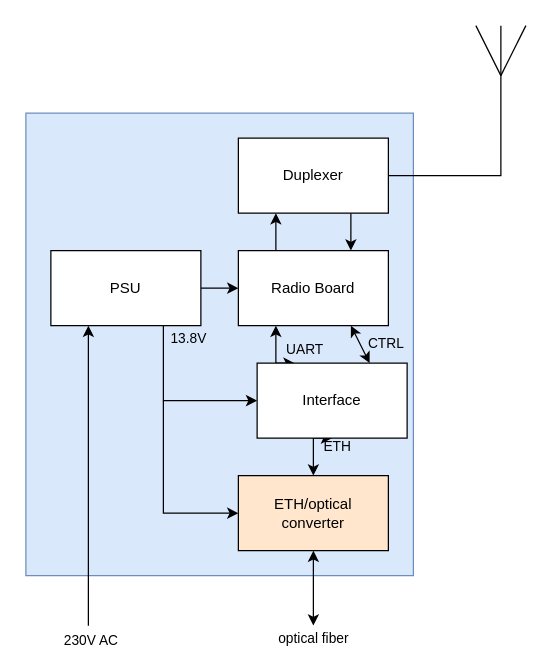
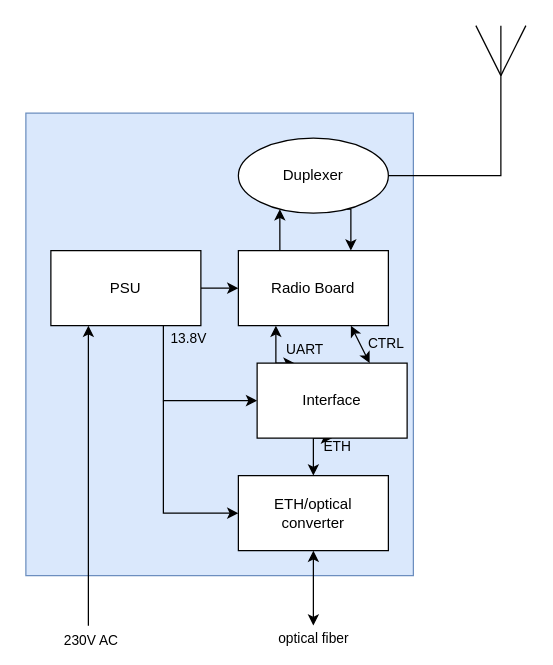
node "Duplexer": shape rectangle -> ellipse
node "ETH/optical converter": fillcolor #ffe6cc -> #ffffff
